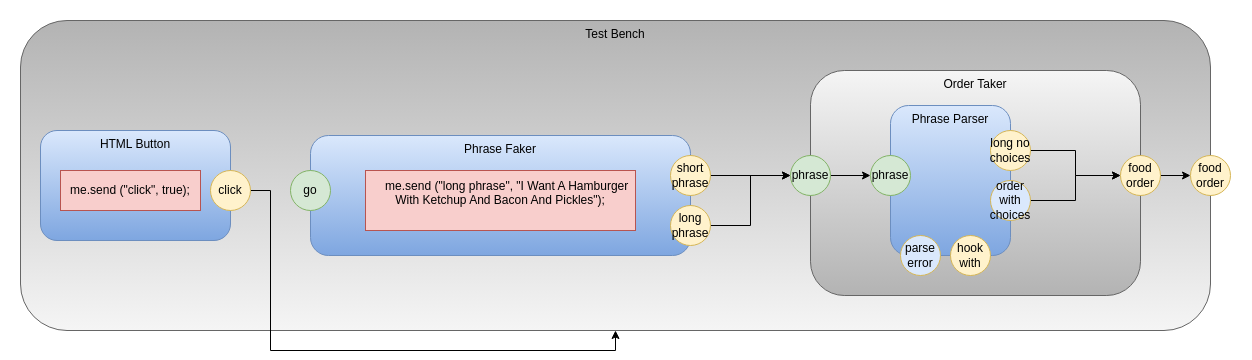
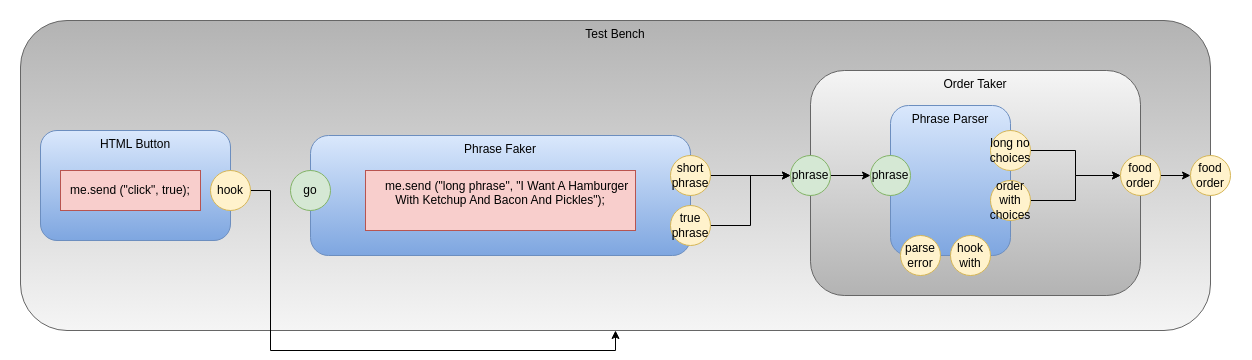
node "click": label "click" -> "hook"
node "order with choices": fillcolor #dae8fc -> #fff2cc
node "long phrase": label "long phrase" -> "true phrase"
node "parse error": fillcolor #dae8fc -> #fff2cc
